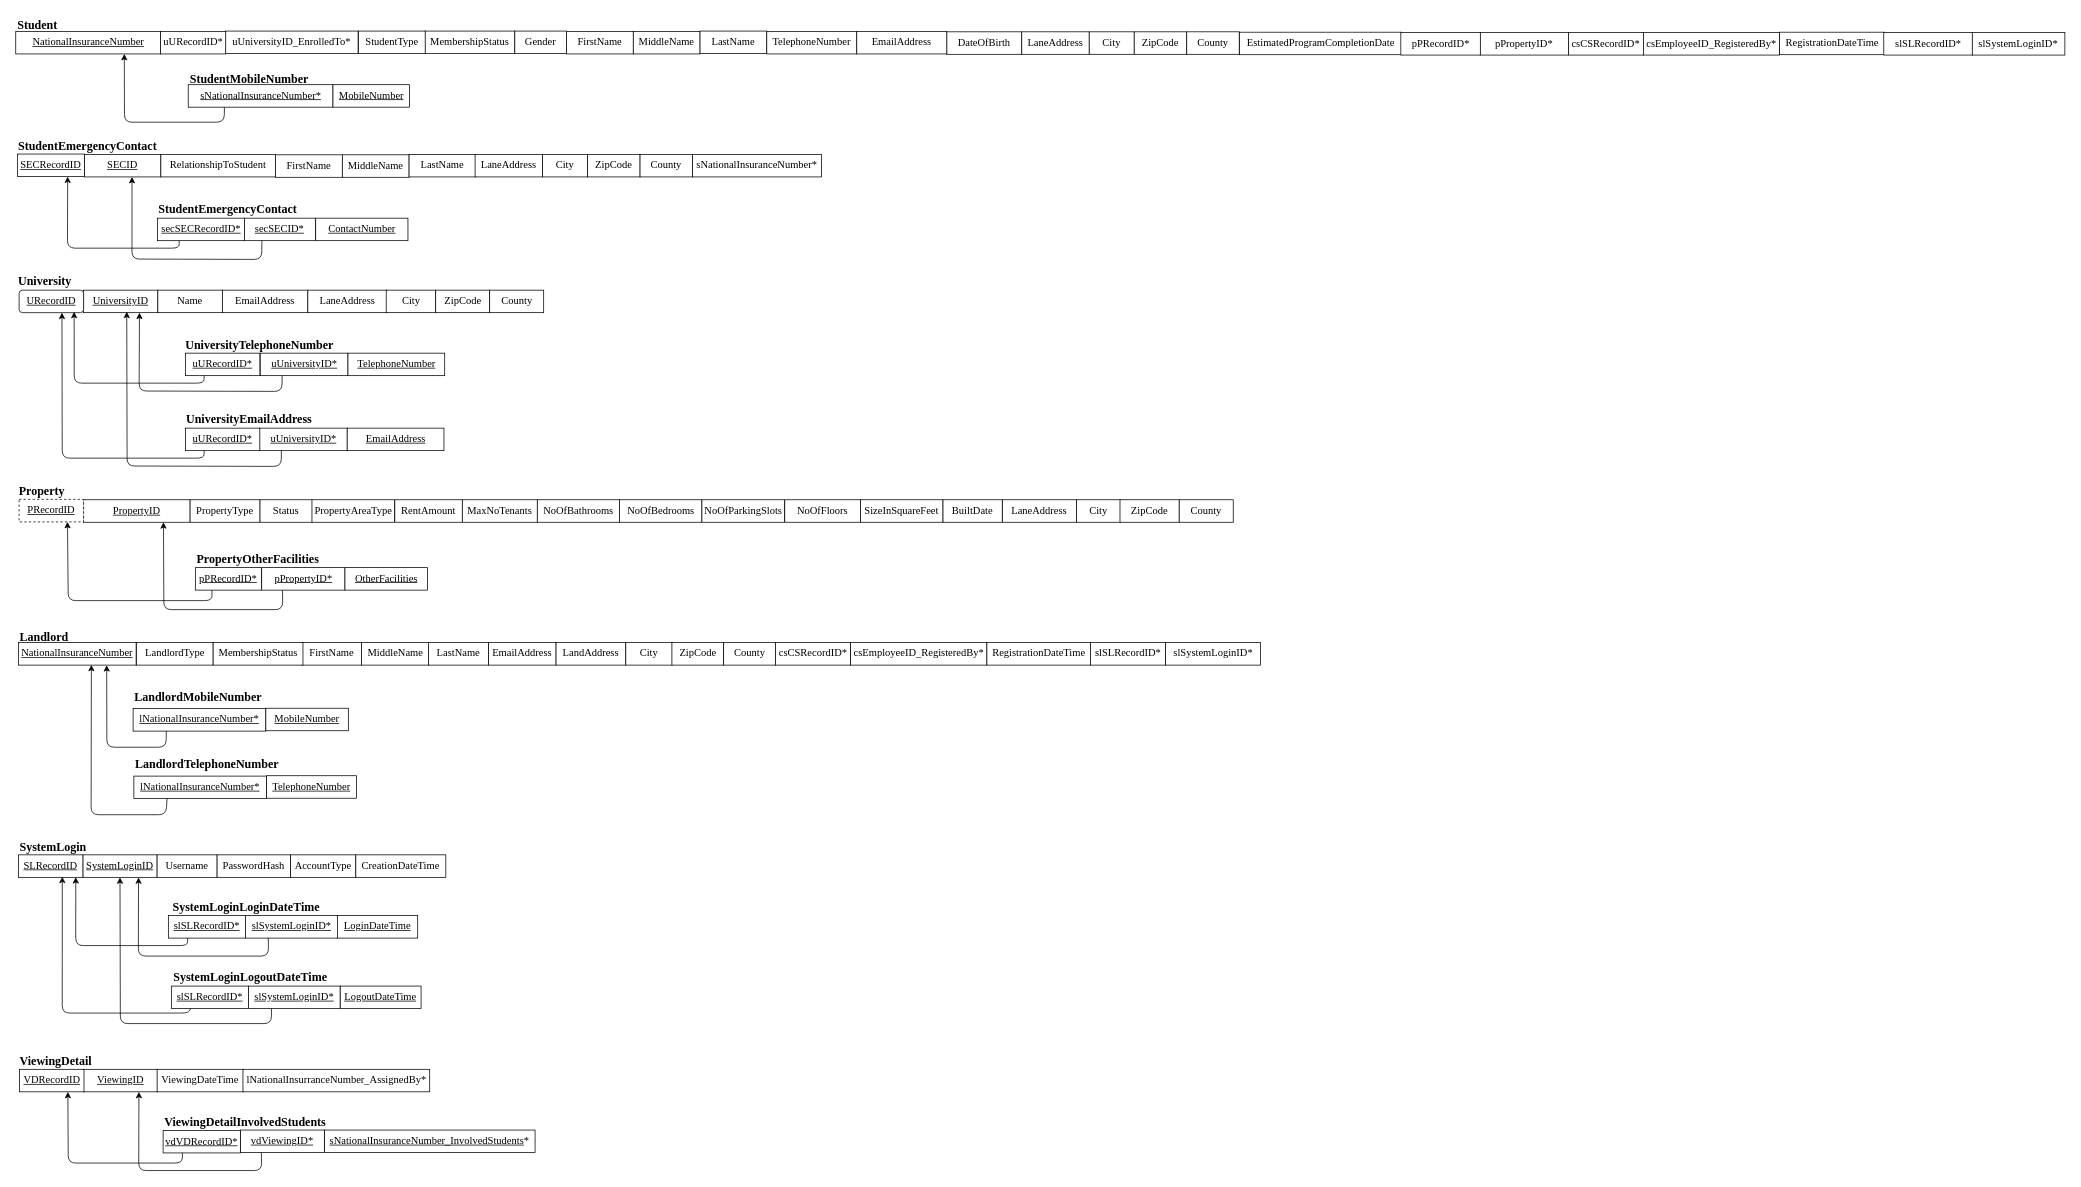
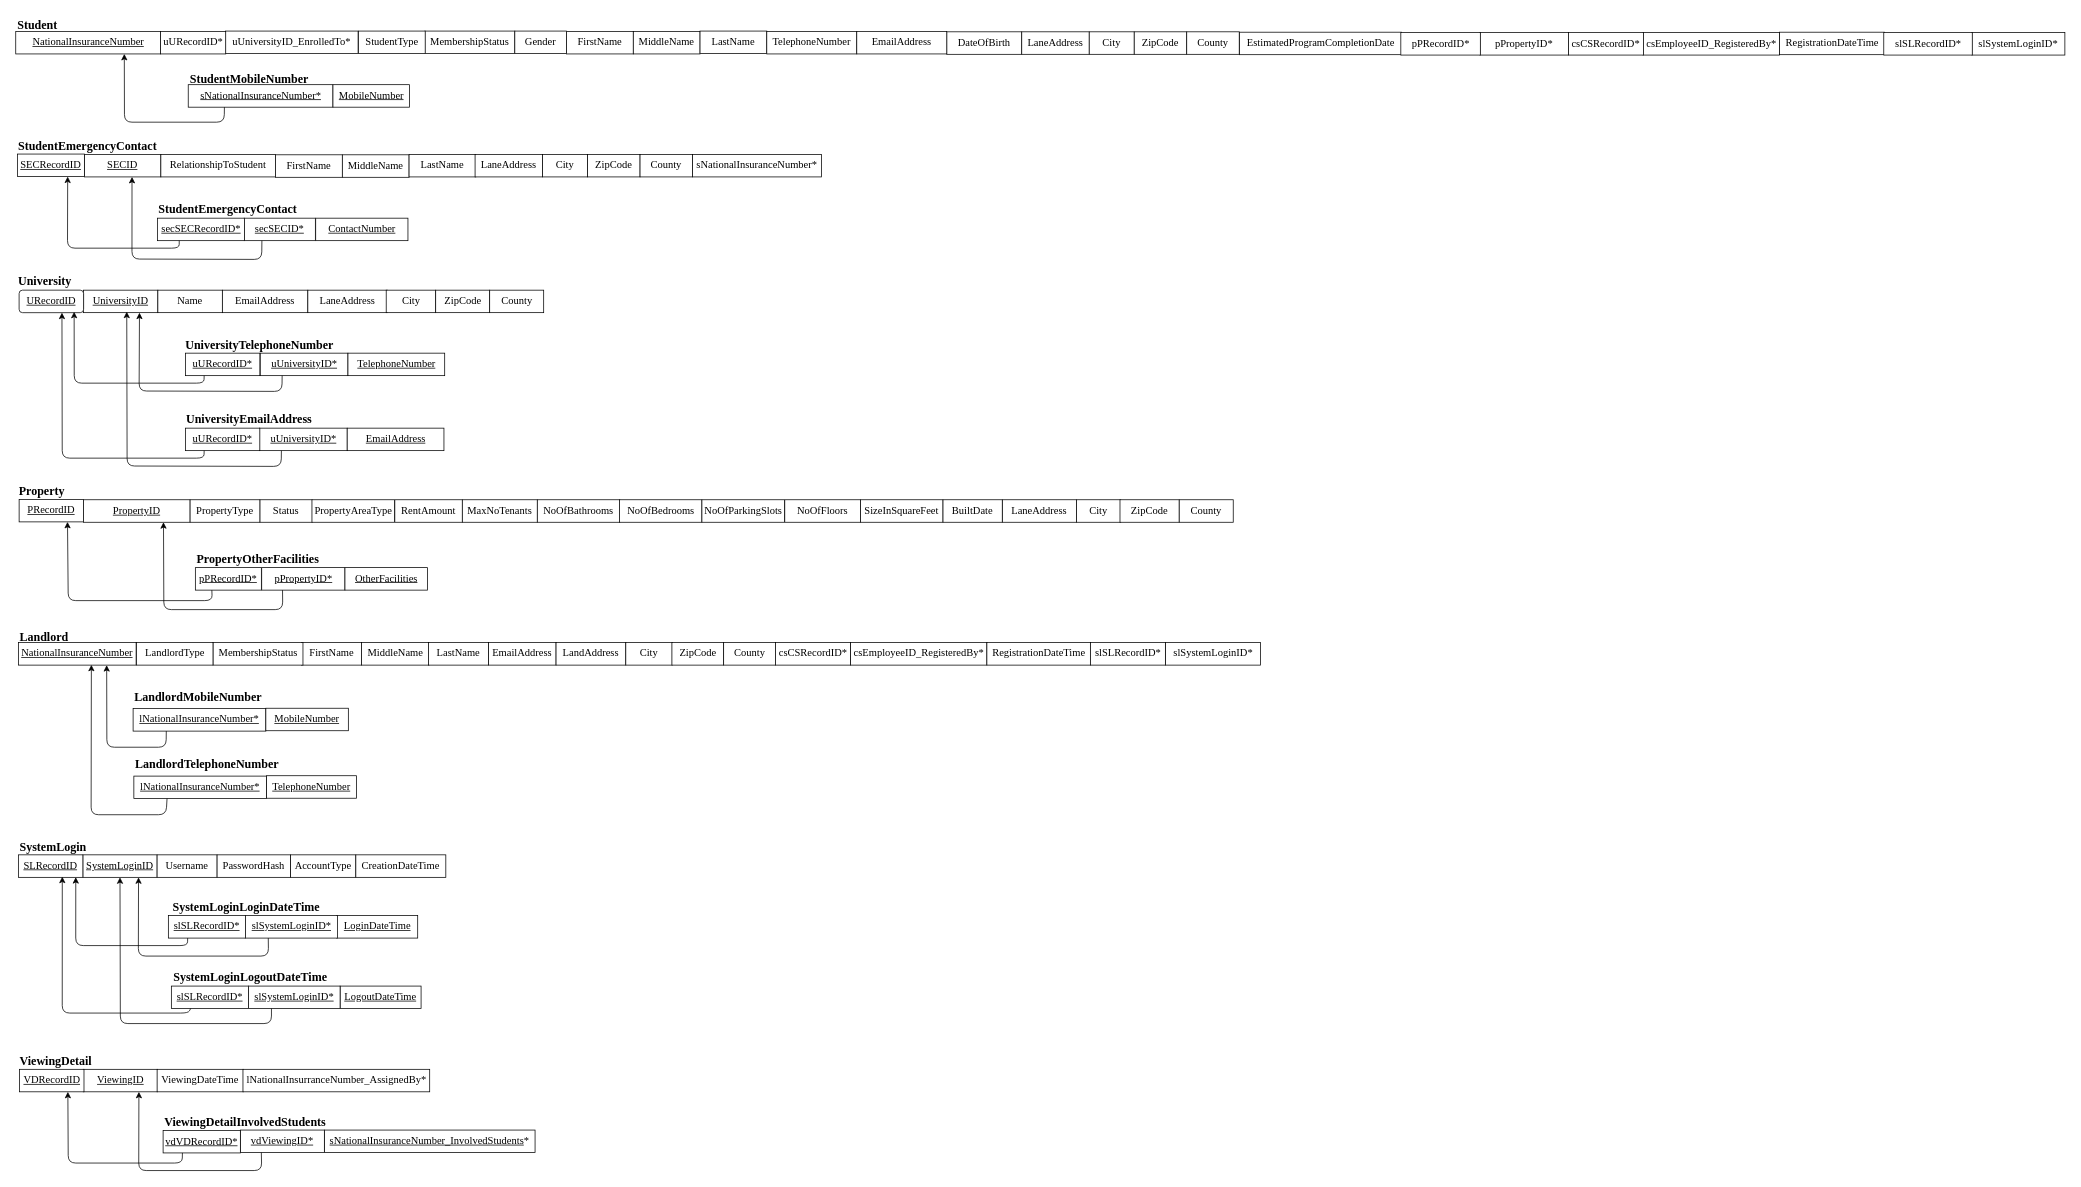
node "PRecordID": style dashed -> solid
